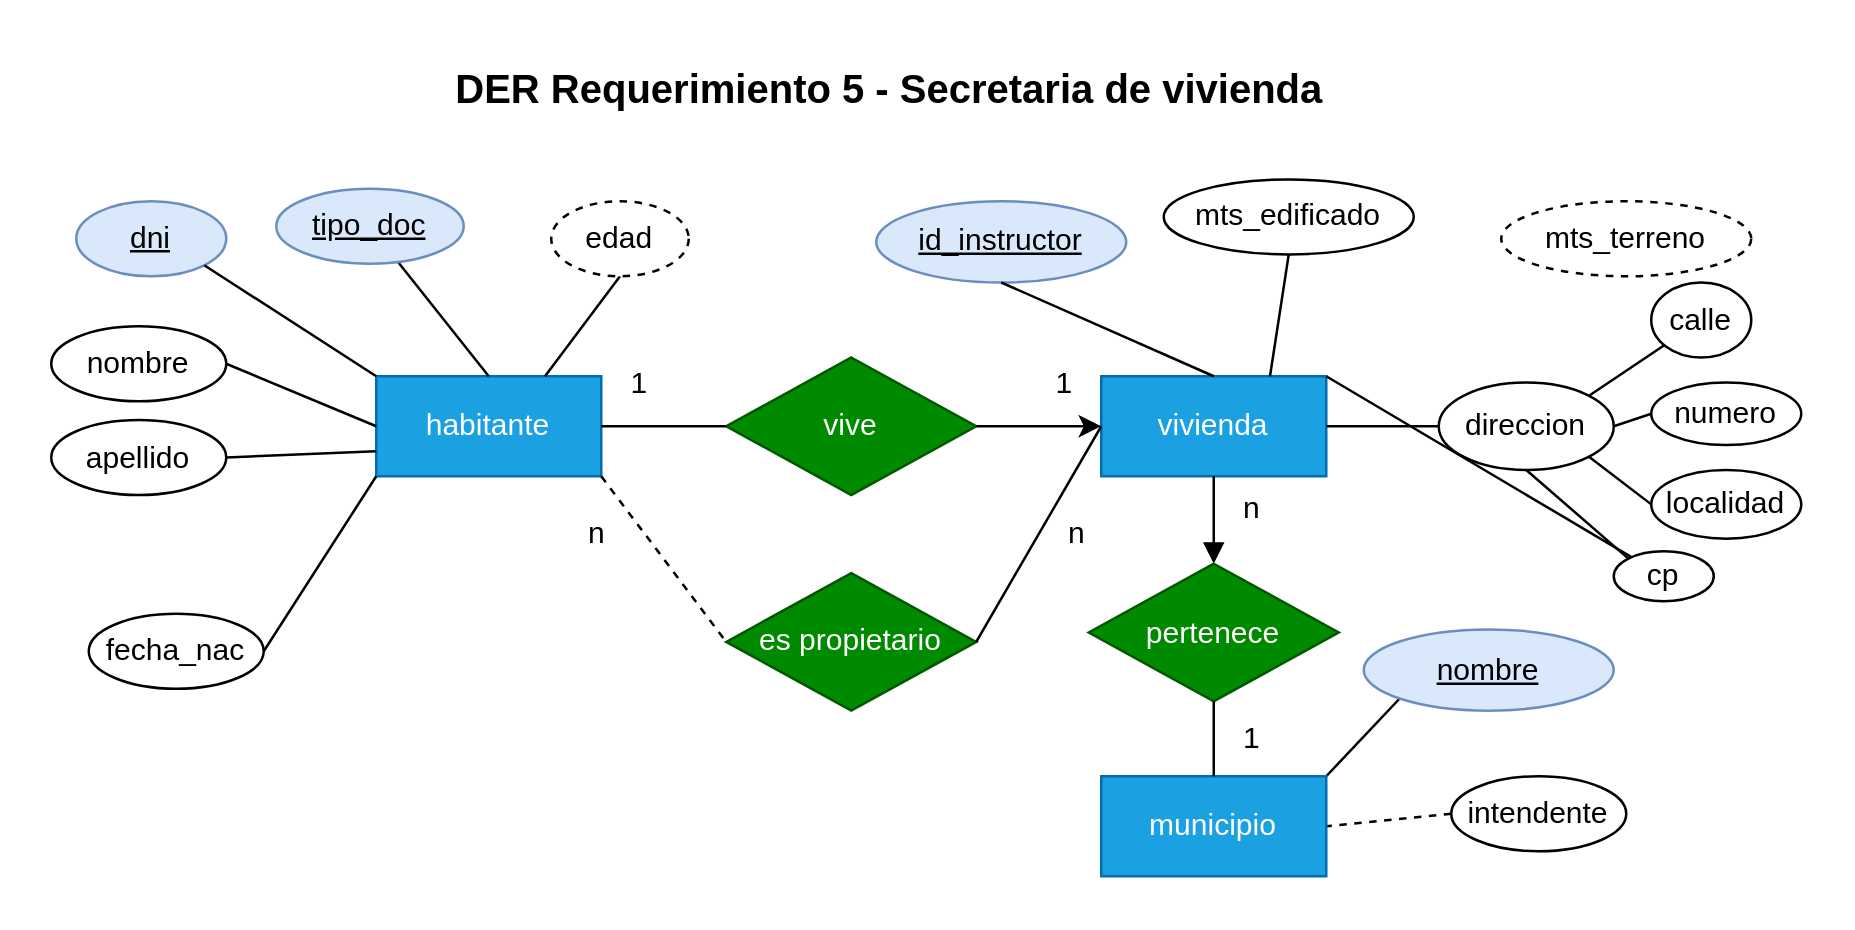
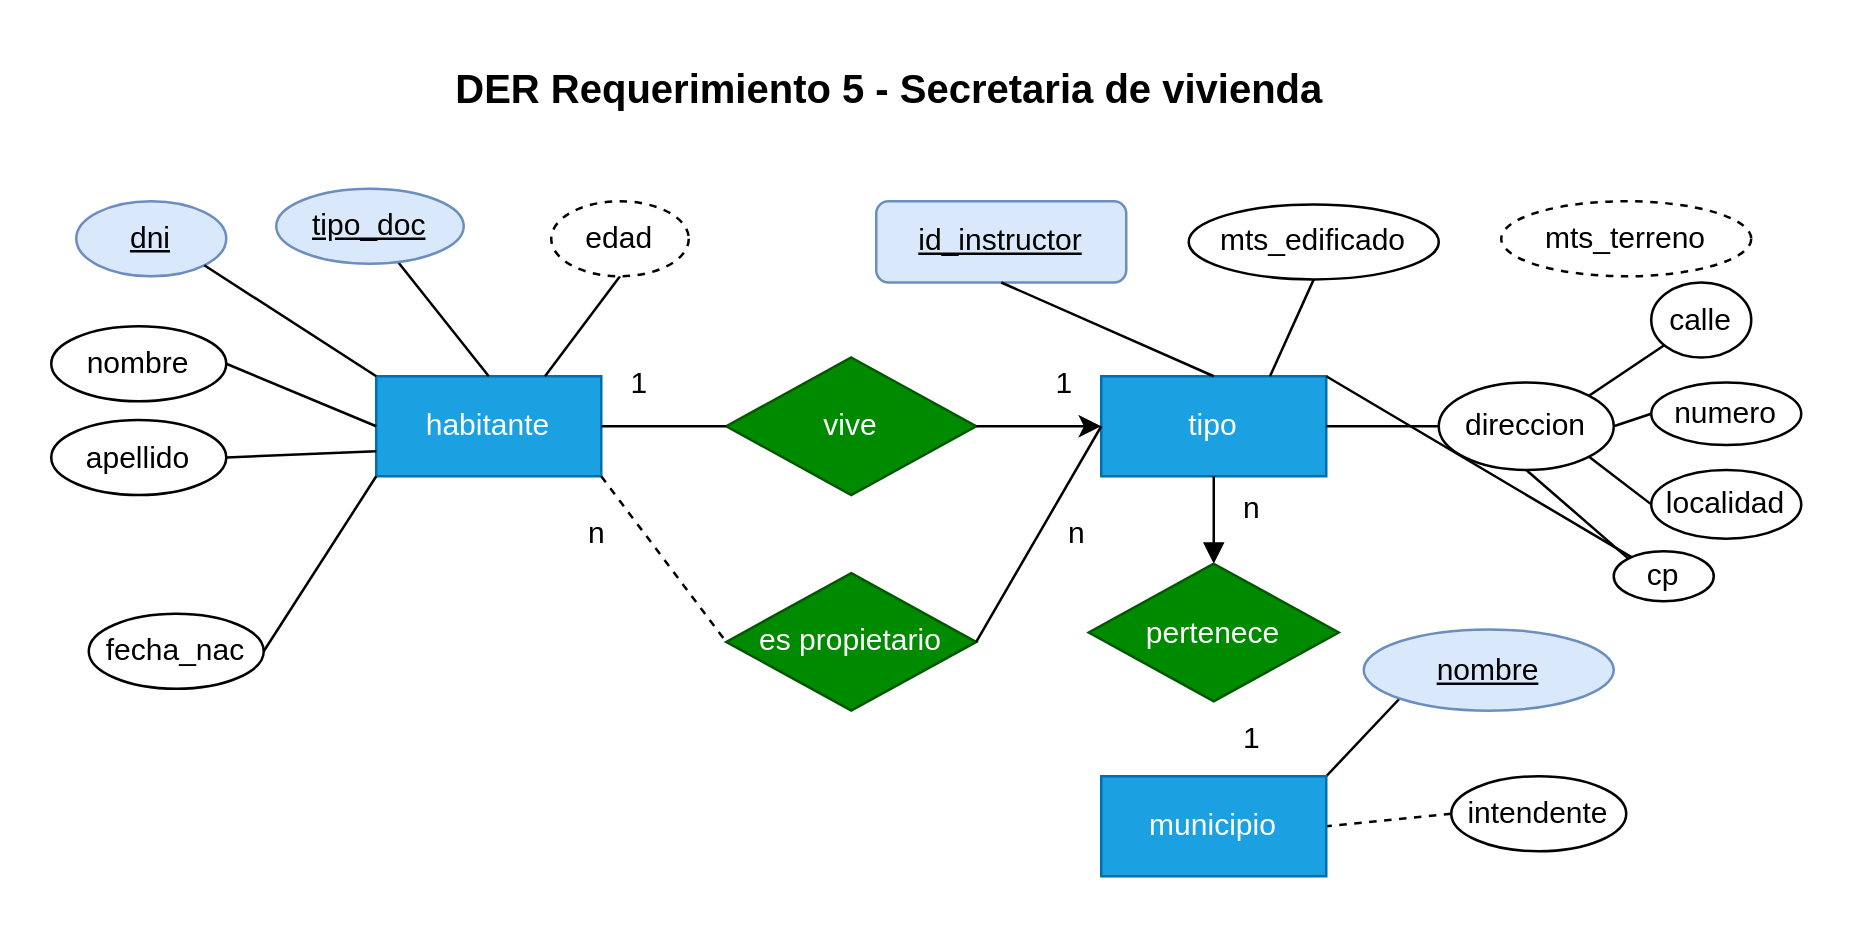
node "mts_edificado": moved (1289, 217) -> (1314, 242)
node "id_instructor": shape ellipse -> rounded rectangle
node "vivienda": label "vivienda" -> "tipo"
edge "pertenece" -- "municipio": removed
